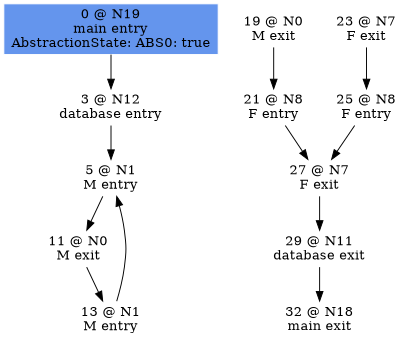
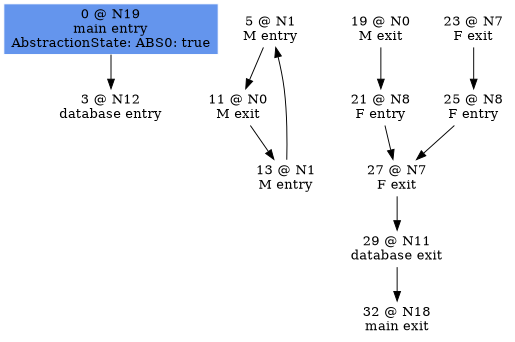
edge "3 @ N12 database entry" -> "5 @ N1 M entry": removed
